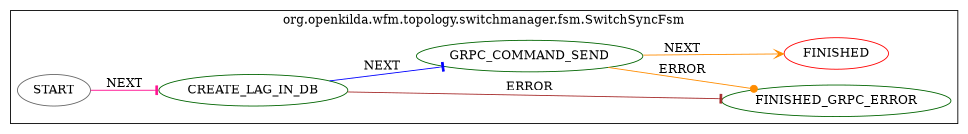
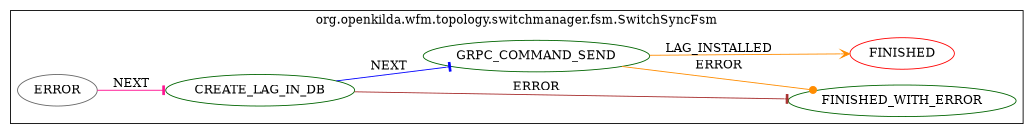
edge "GRPC_COMMAND_SEND" -> "FINISHED": label "NEXT" -> "LAG_INSTALLED"
node "START": label "START" -> "ERROR"
node "FINISHED_GRPC_ERROR": label "FINISHED_GRPC_ERROR" -> "FINISHED_WITH_ERROR"
